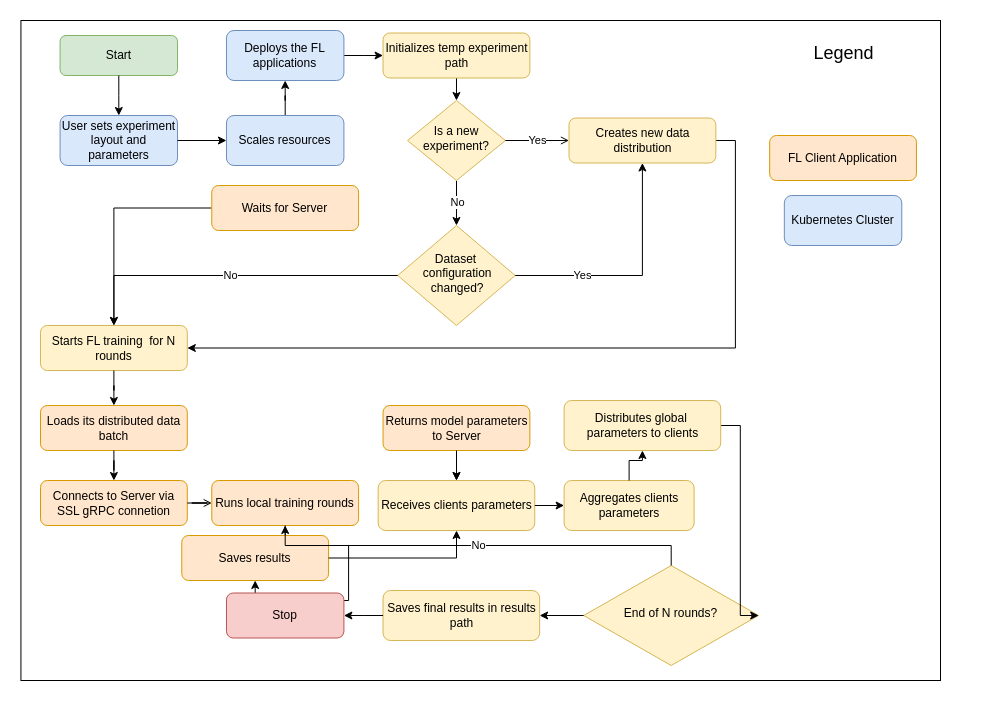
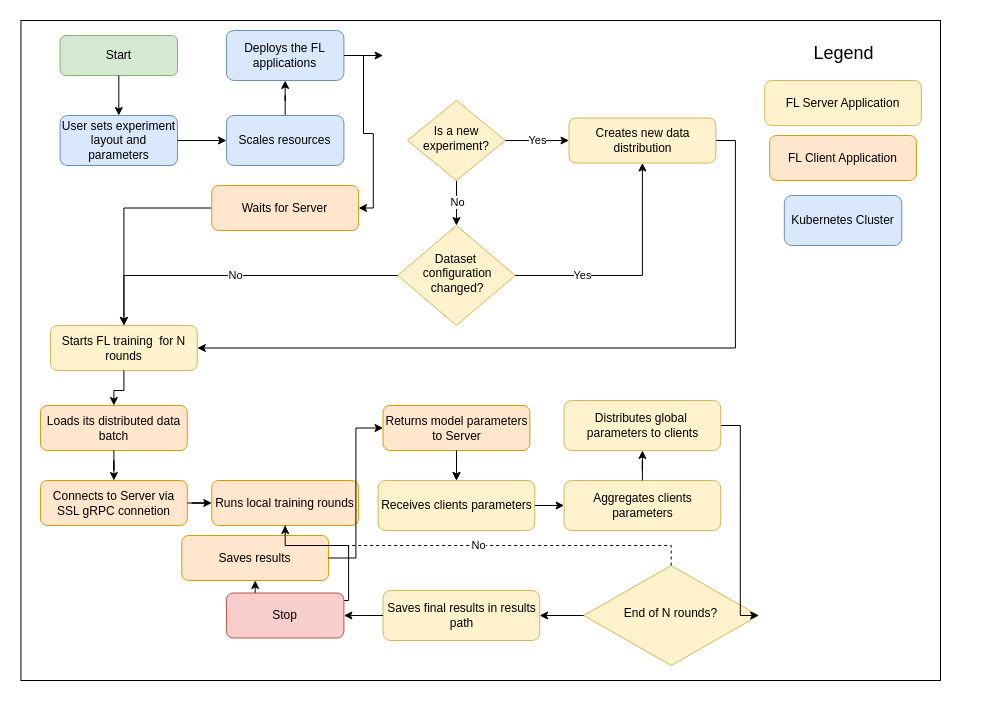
node "Initializes temp experiment path": removed
edge "Initializes temp experiment path" -> "Is a new experiment?": removed
node "FL Server Application": added
edge "Deploys the FL applications" -> "Waits for Server": added
edge "Is a new experiment?" -> "Creates new data distribution": arrowhead open -> classic
node "Starts FL training for N rounds": moved (114, 348) -> (124, 348)
edge "Connects to Server via SSL gRPC connetion" -> "Runs local training rounds": arrowhead open -> classic
node "Aggregates clients parameters": size 130x50 -> 157x50
edge "End of N rounds?" -> "Runs local training rounds": style solid -> dashed
edge "Saves results" -> "Receives clients parameters": now "Saves results" -> "Returns model parameters to Server"
